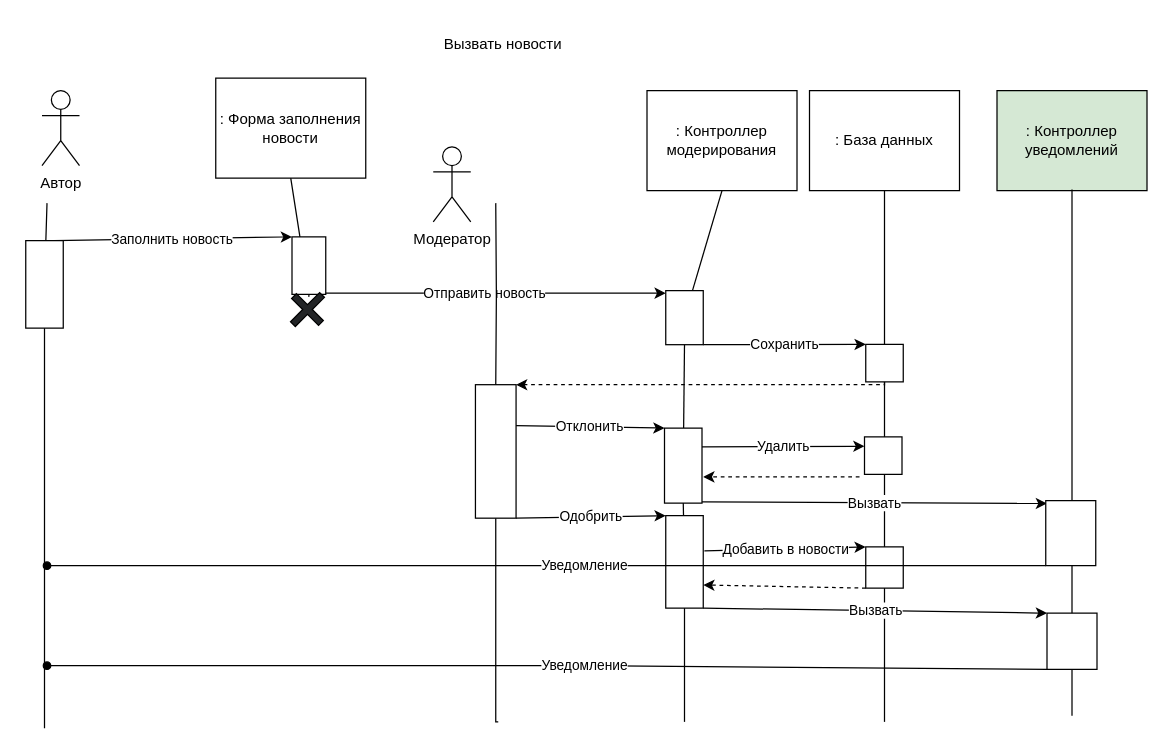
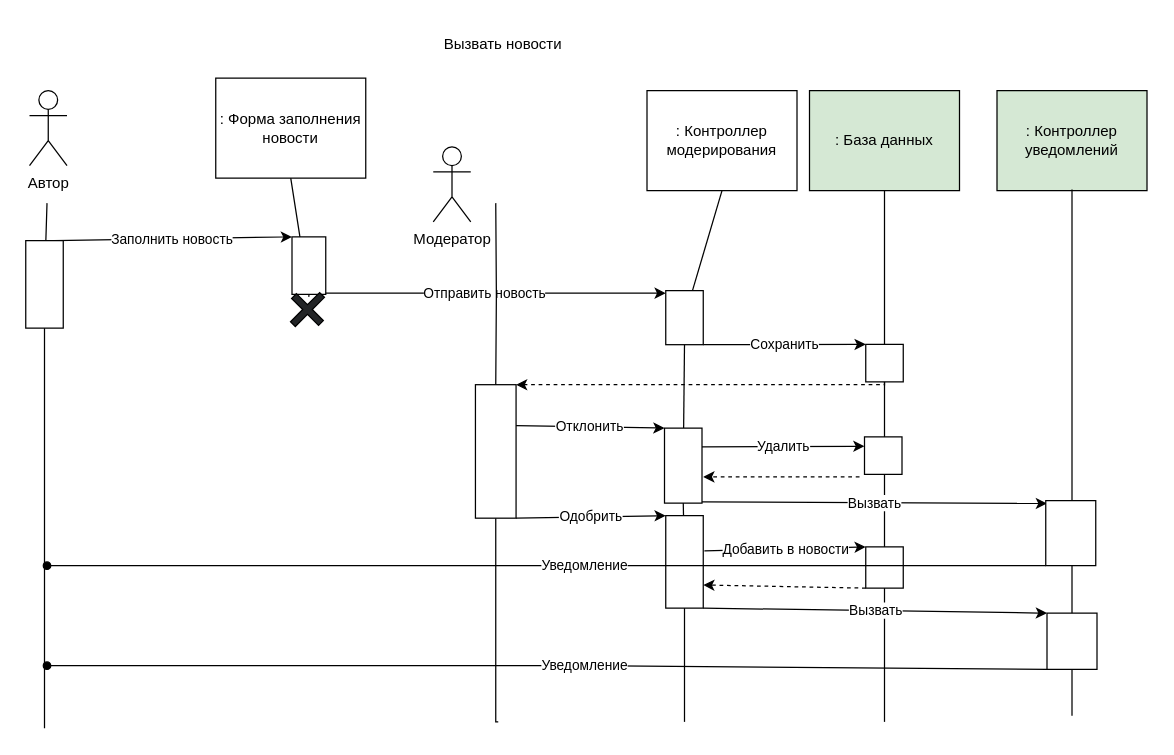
node "Автор": moved (61, 128) -> (48, 128)
node ": База данных": fillcolor #ffffff -> #d5e8d4
